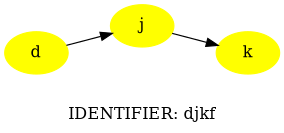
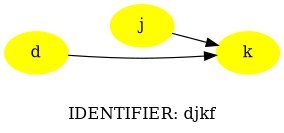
edge "d" -> "j": now "d" -> "k"
